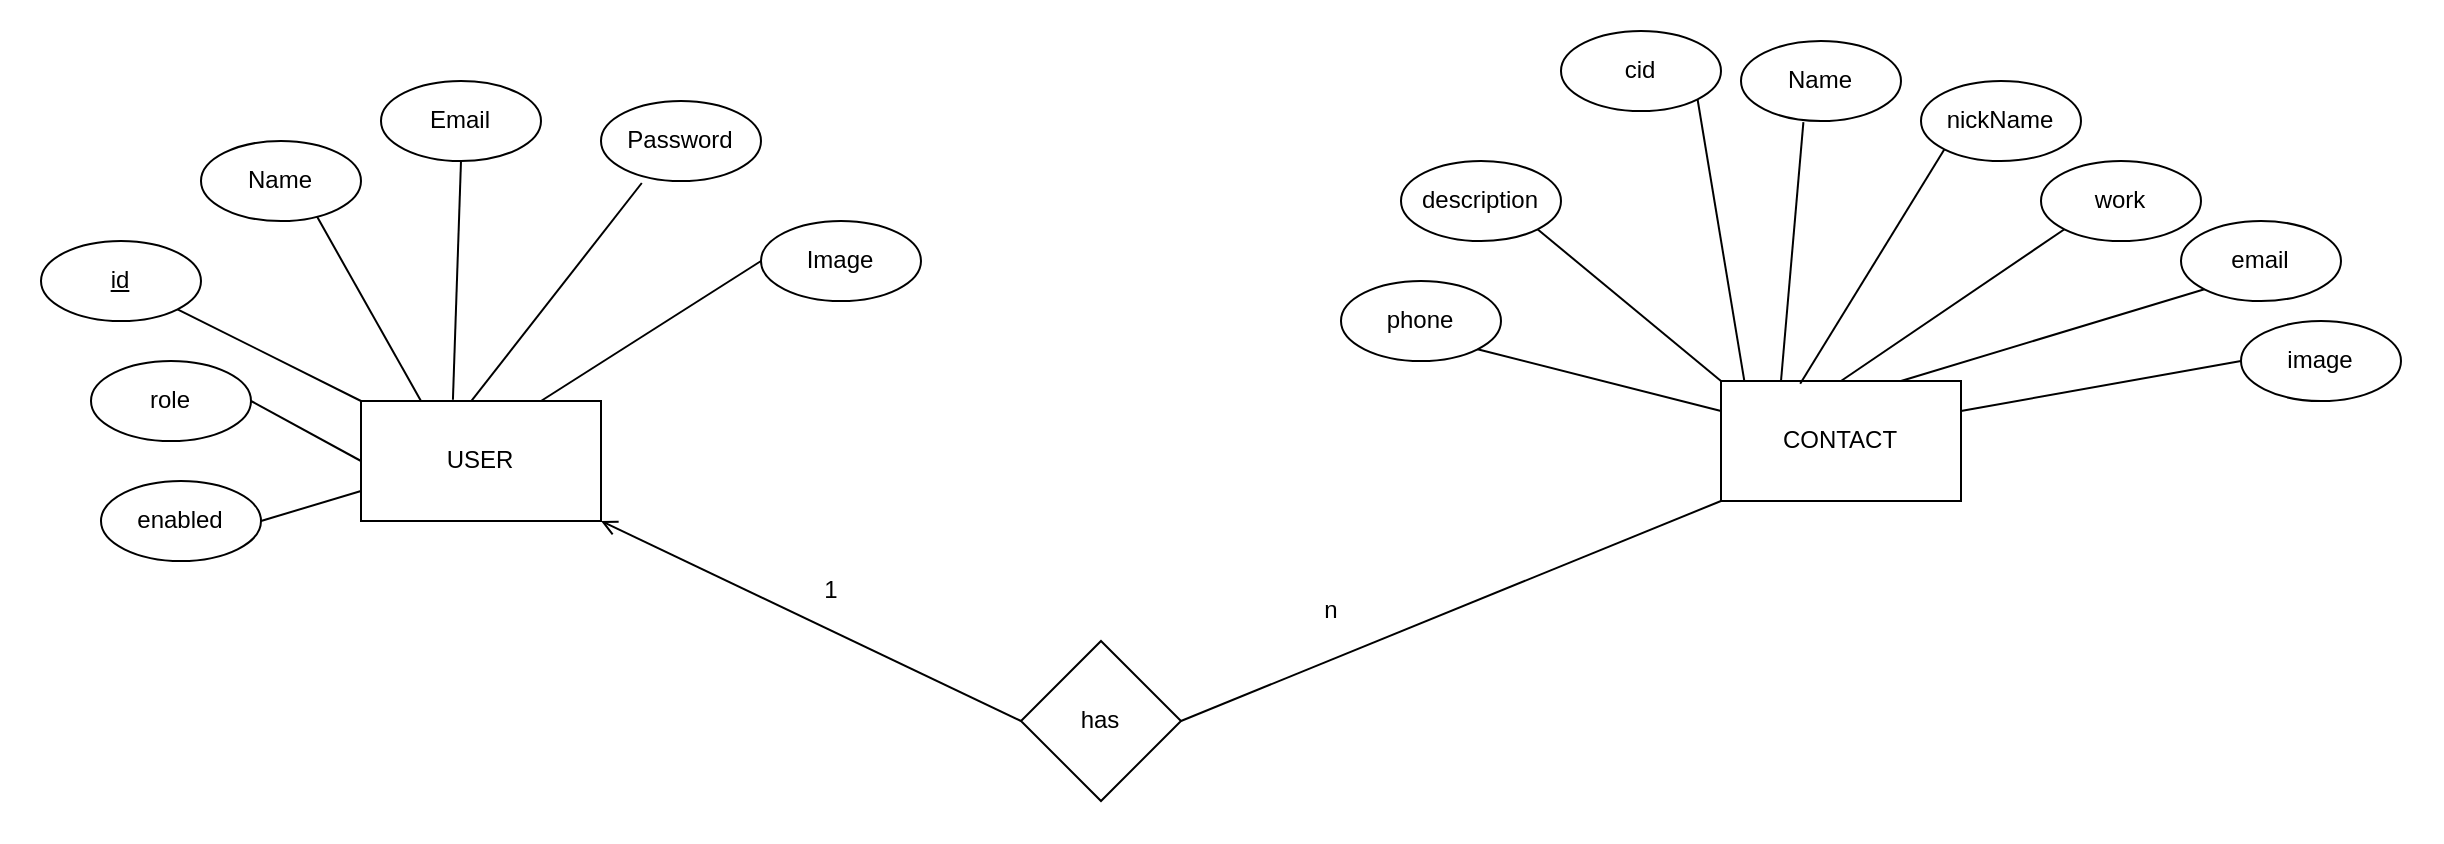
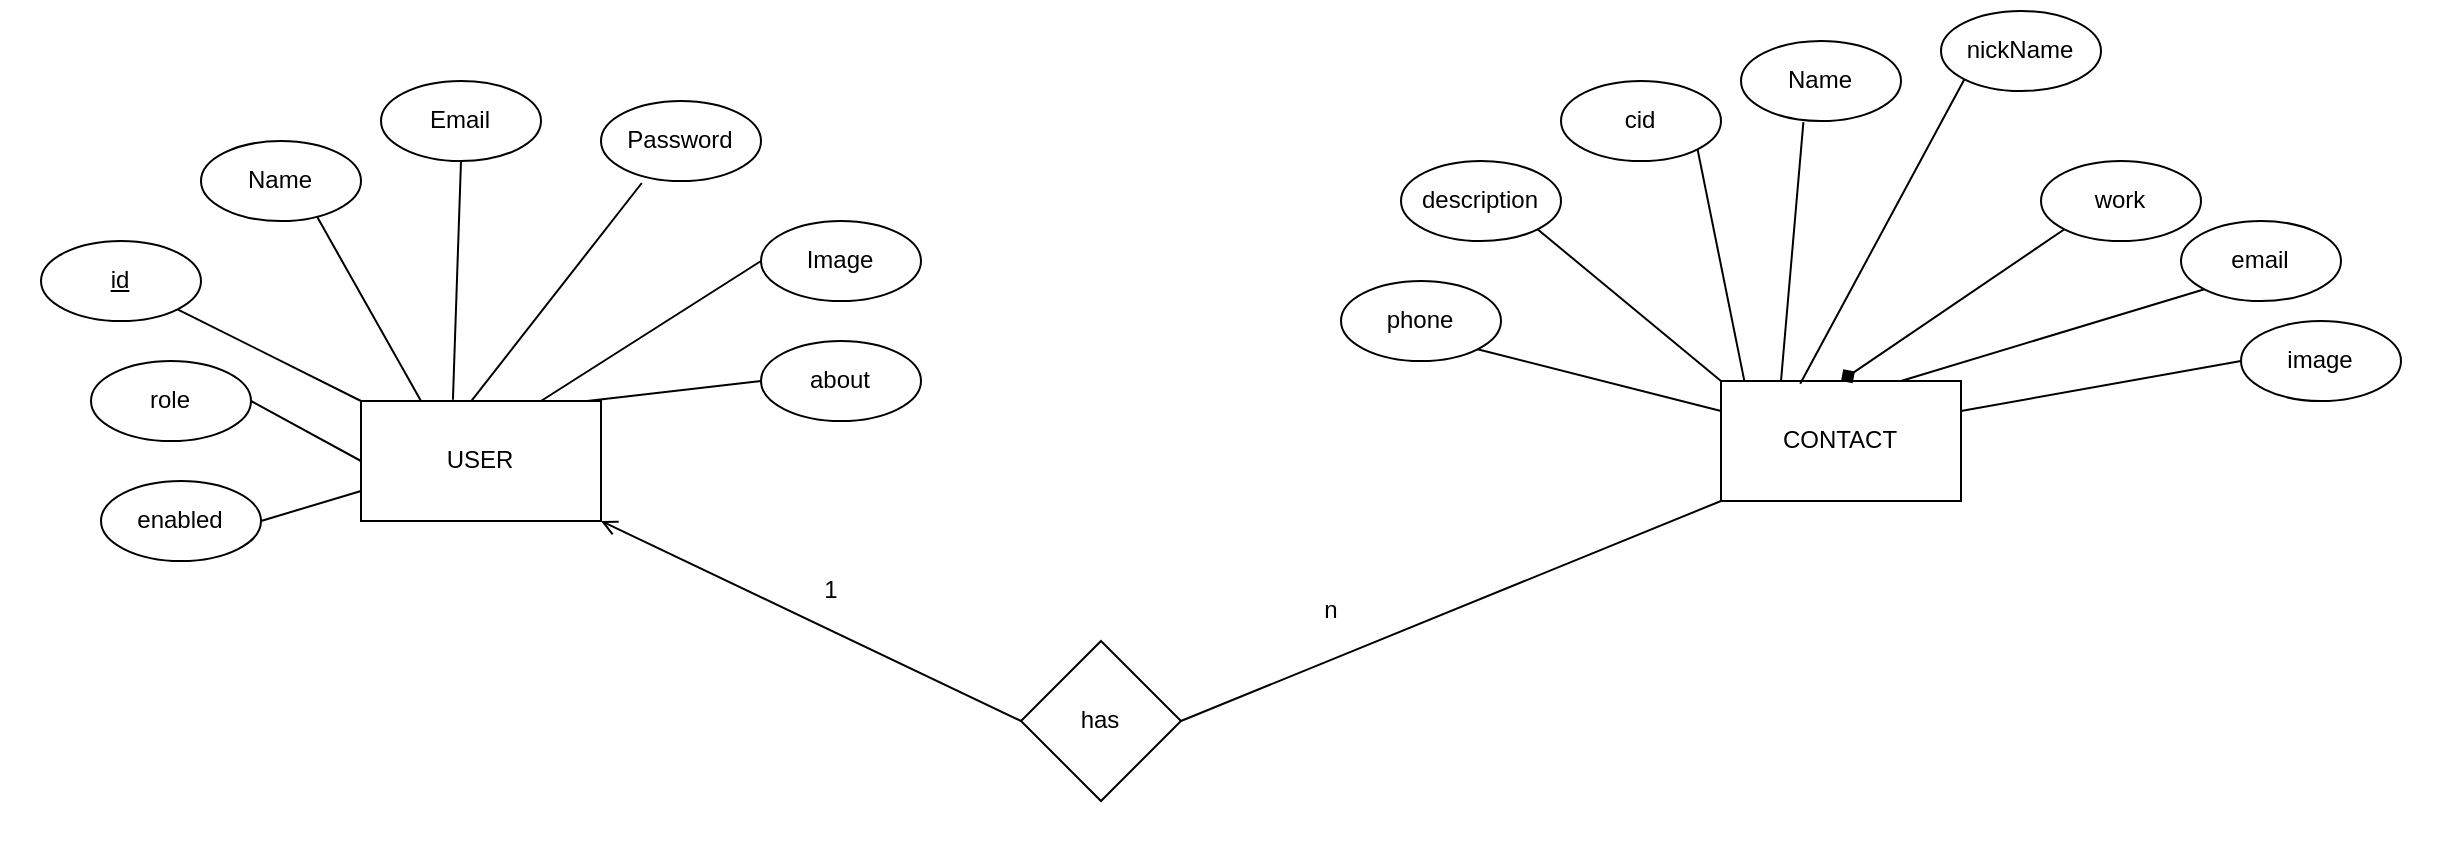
node "cid": moved (1641, 71) -> (1641, 121)
node "nickName": moved (2001, 121) -> (2021, 51)
edge "work" -- "CONTACT": arrowhead none -> diamond
node "about": added
edge "about" -- "USER": added
